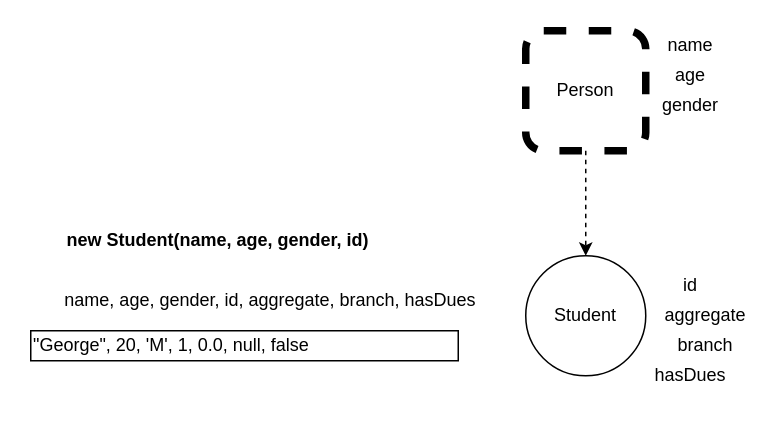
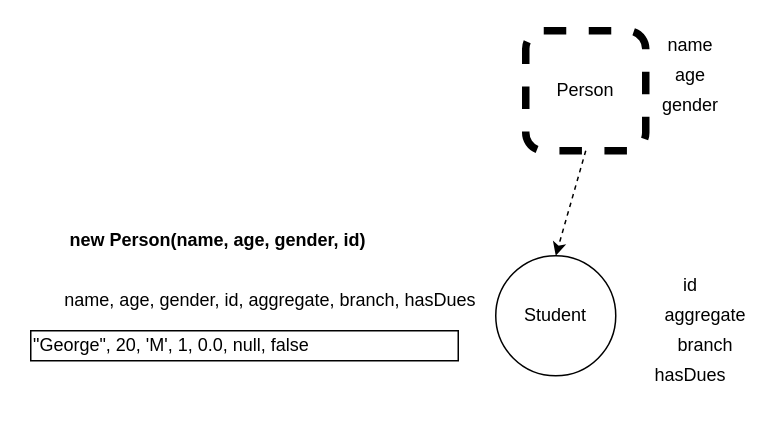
node "new Student(name, age, gender, id)": label "new Student(name, age, gender, id)" -> "new Person(name, age, gender, id)"
node "Student": moved (586, 316) -> (556, 316)
